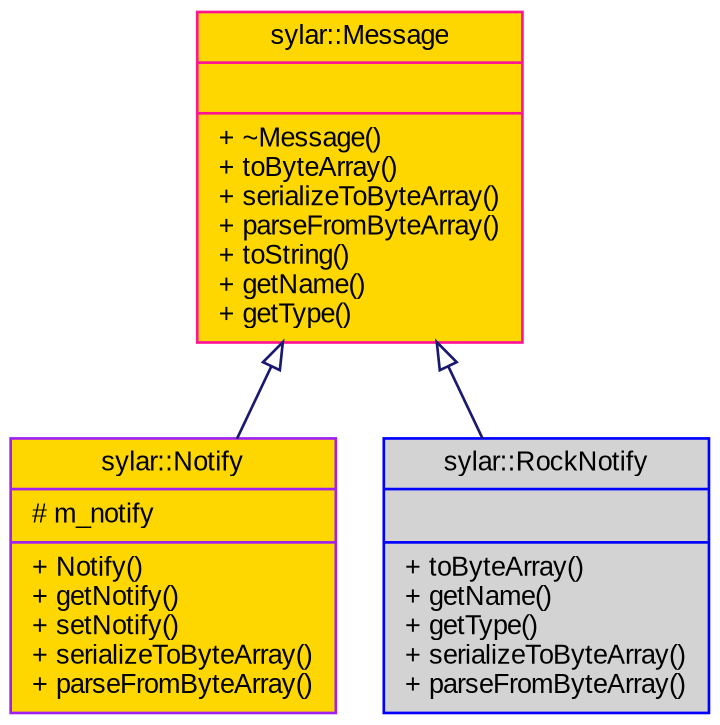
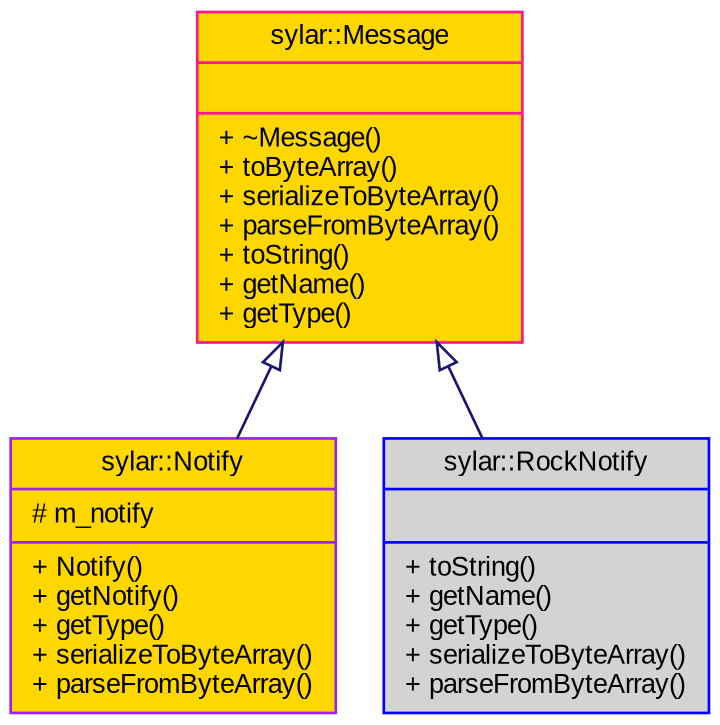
node "sylar::RockNotify": text "+ toByteArray()" -> "+ toString()"
node "sylar::Notify": text "+ setNotify()" -> "+ getType()"
